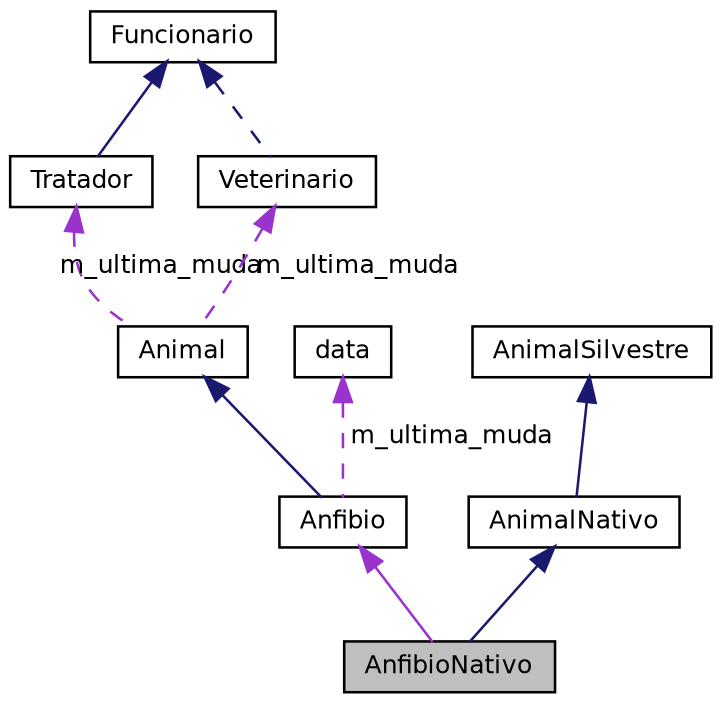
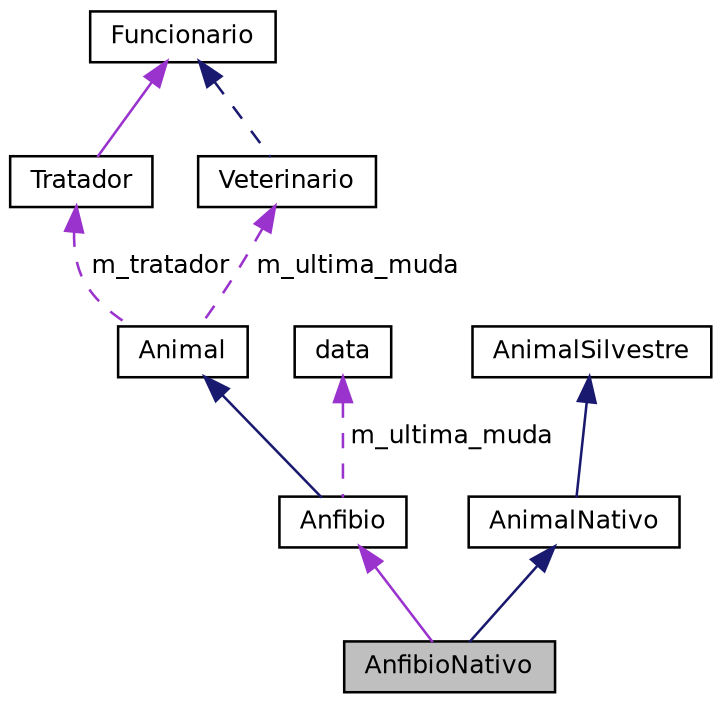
edge "Tratador" -> "Funcionario": color midnightblue -> darkorchid3
edge "Animal" -> "Tratador": label " m_ultima_muda" -> " m_tratador"
